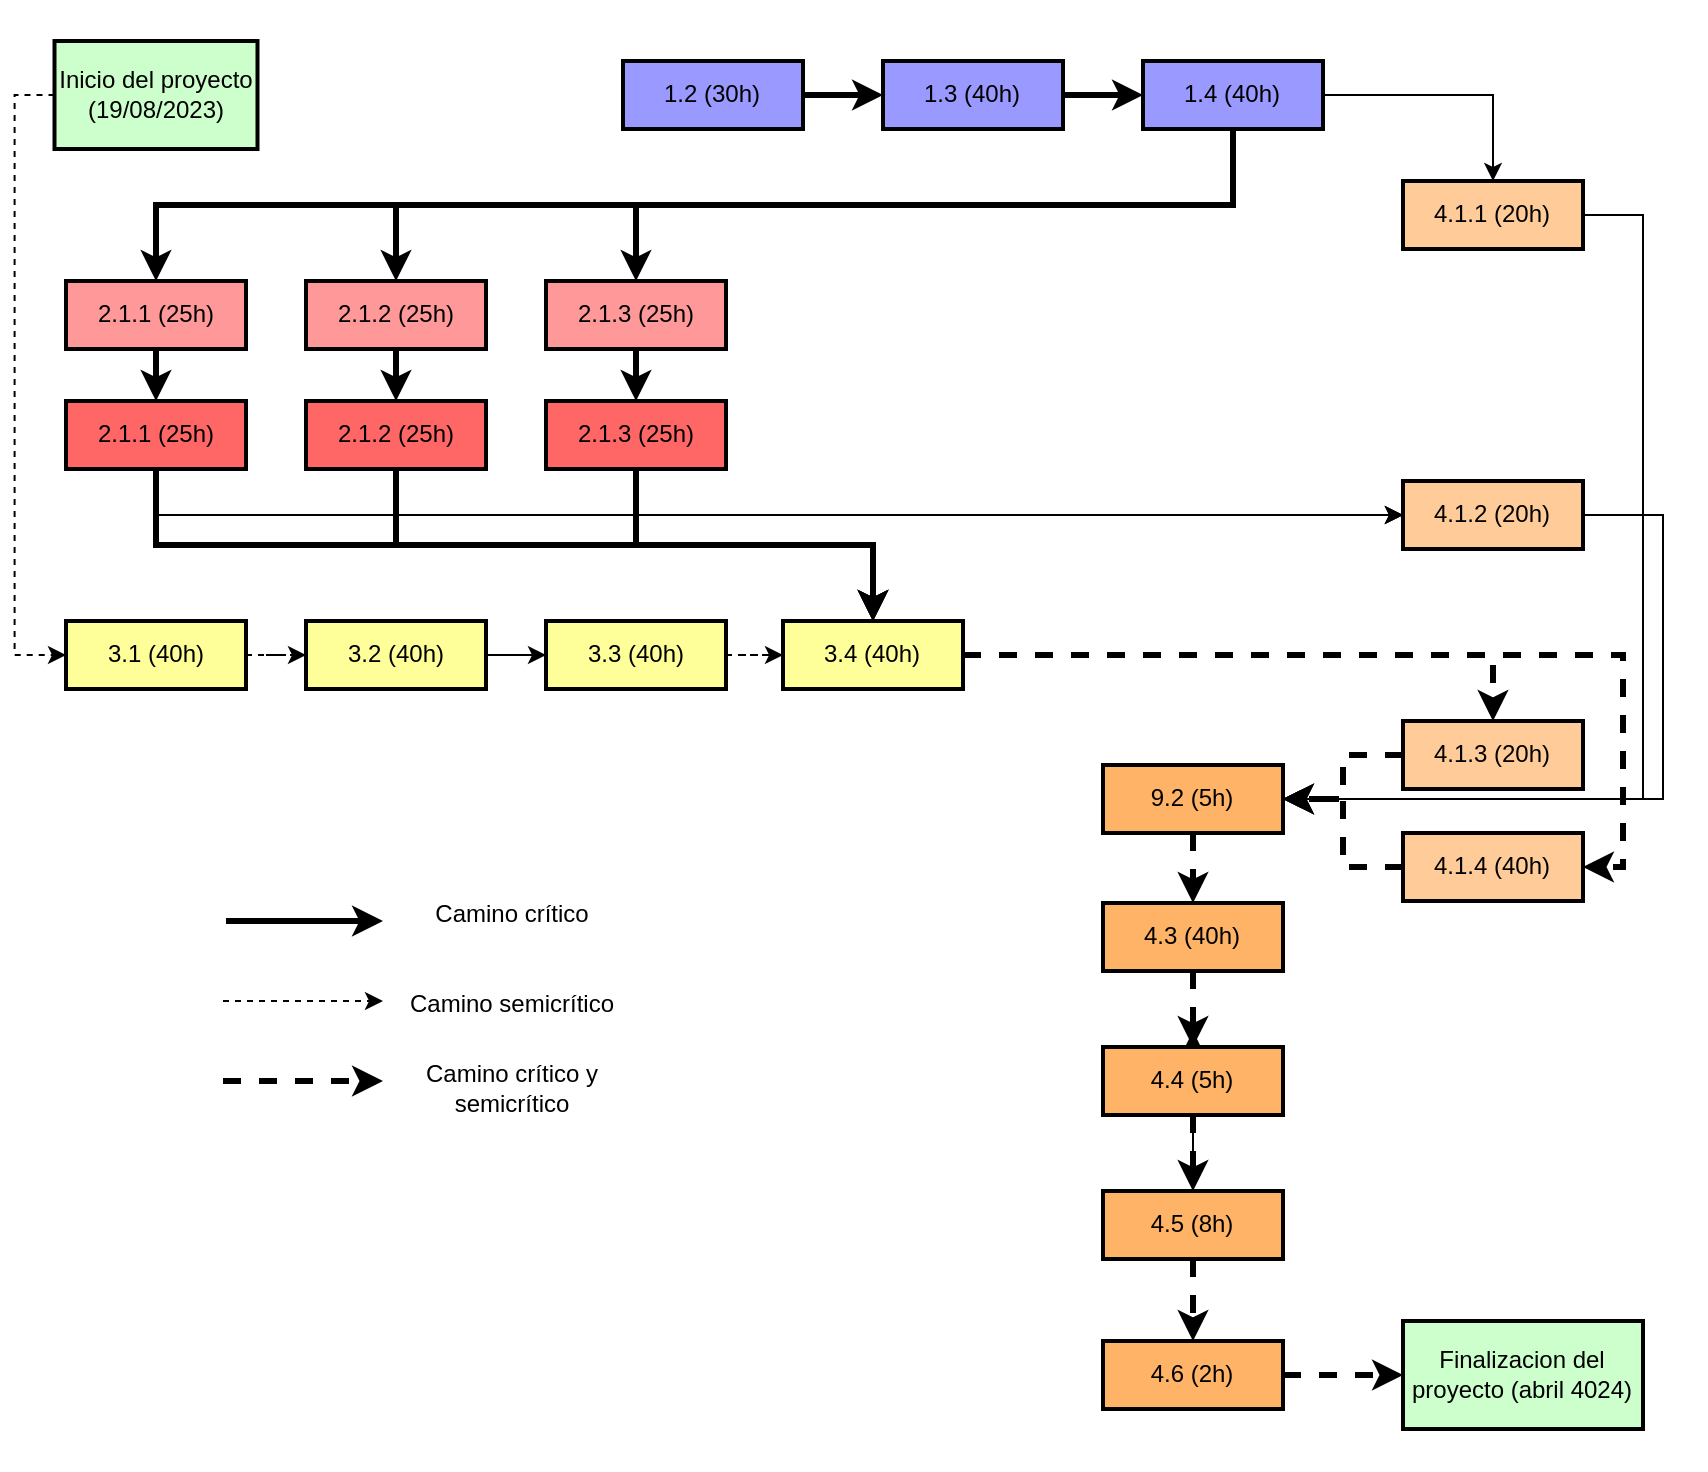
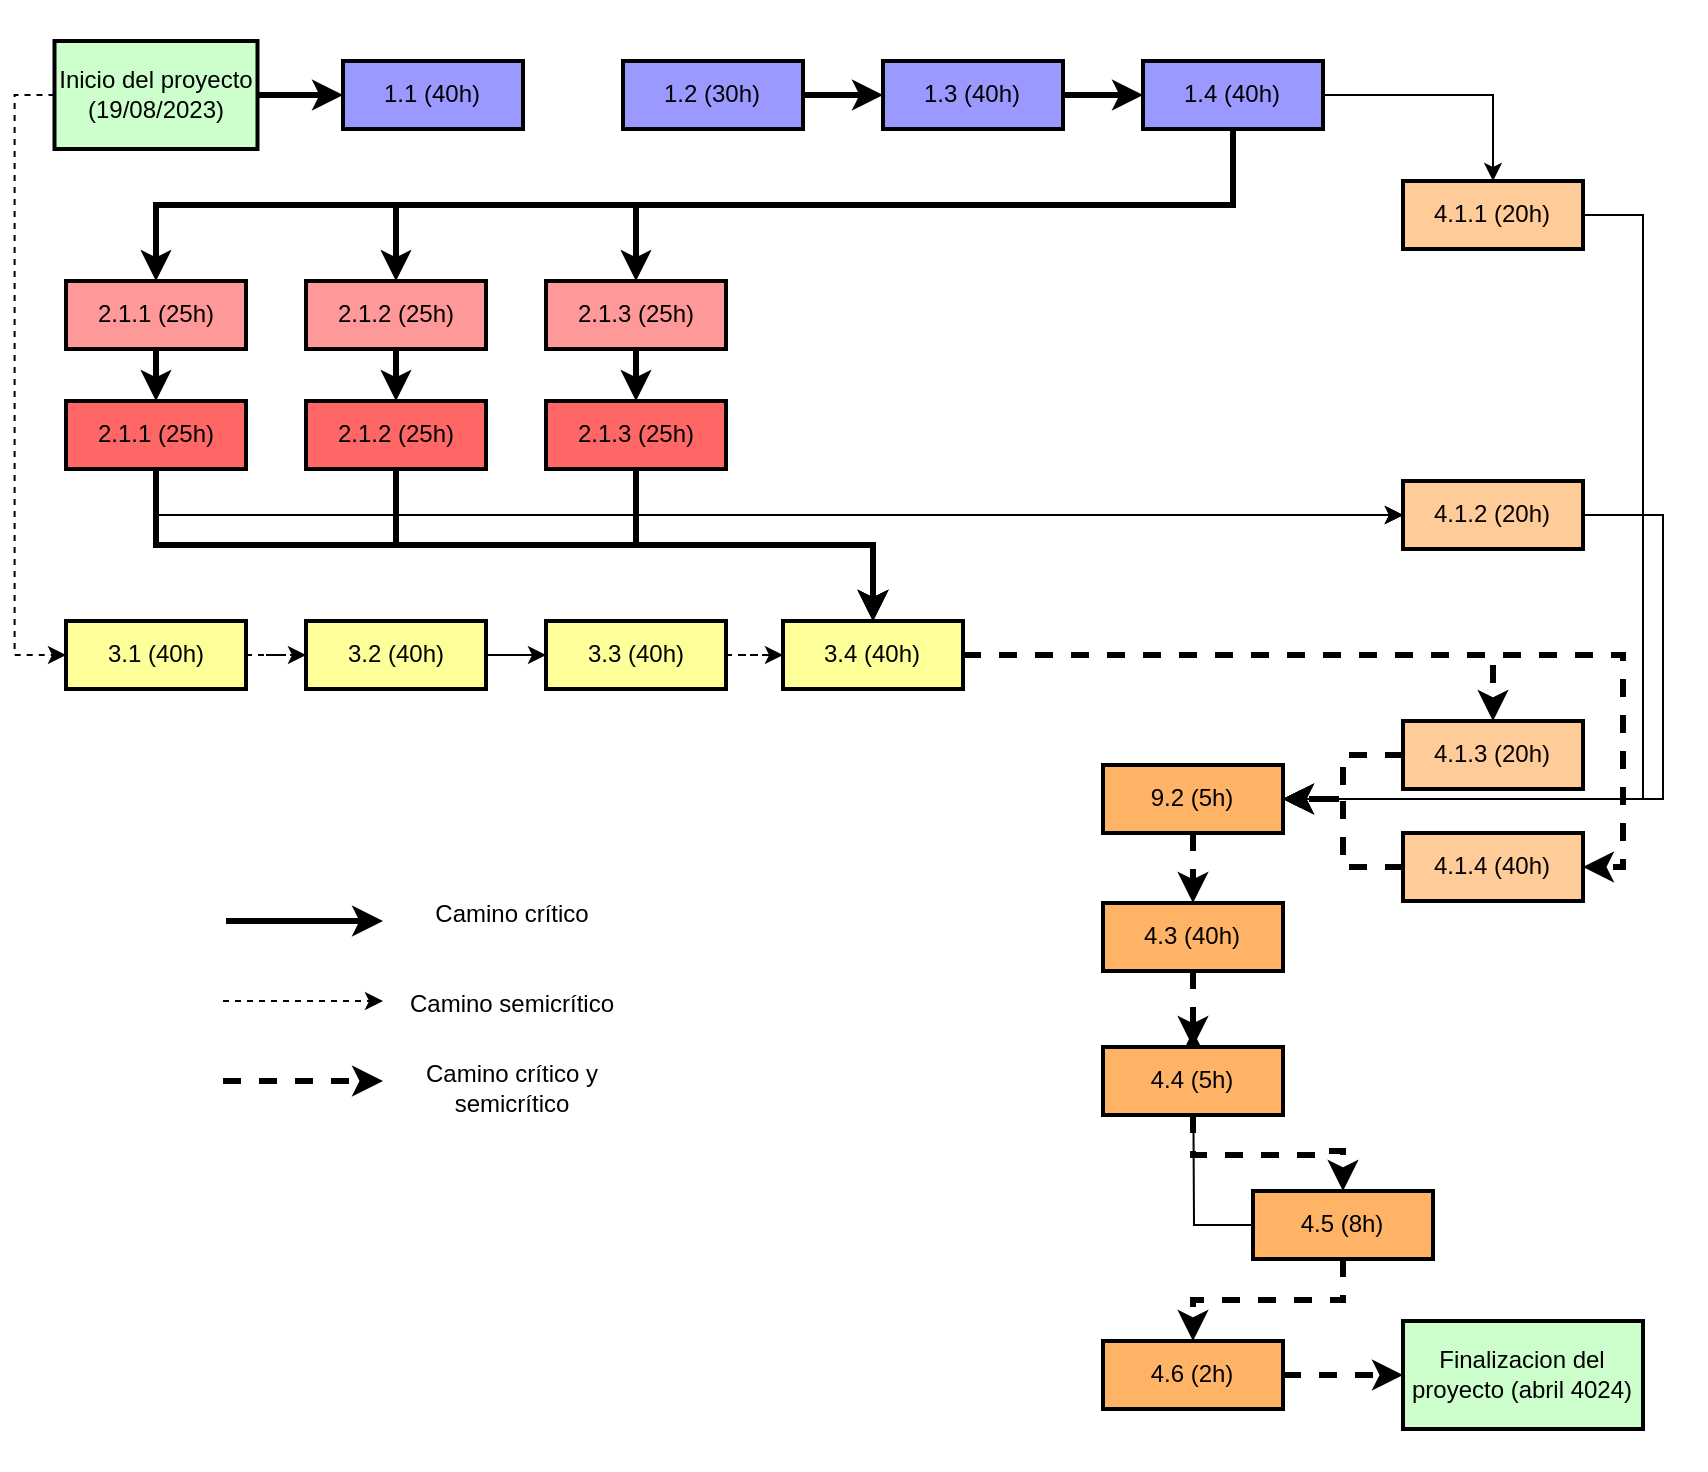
edge "Inicio del proyecto (19/08/2023)" -> "1.1 (40h)": added
node "1.1 (40h)": added
node "4.5 (8h)": moved (1193, 1225) -> (1343, 1225)
